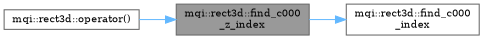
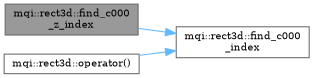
edge "mqi::rect3d::operator()" -> "mqi::rect3d::find_c000 _z_index": now "mqi::rect3d::operator()" -> "mqi::rect3d::find_c000 _index"
